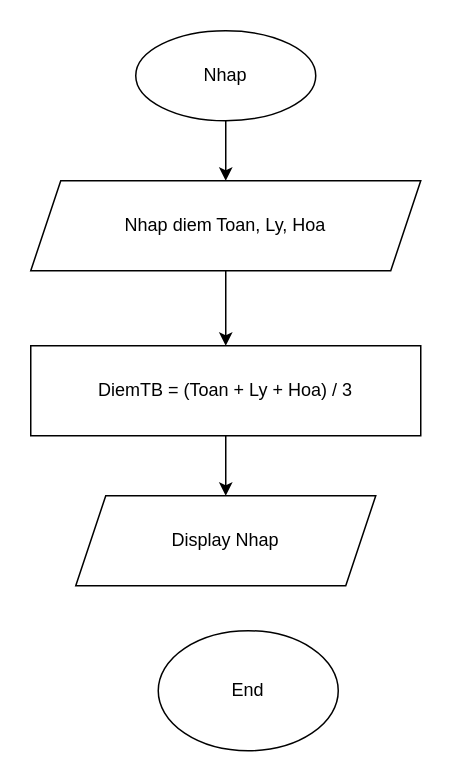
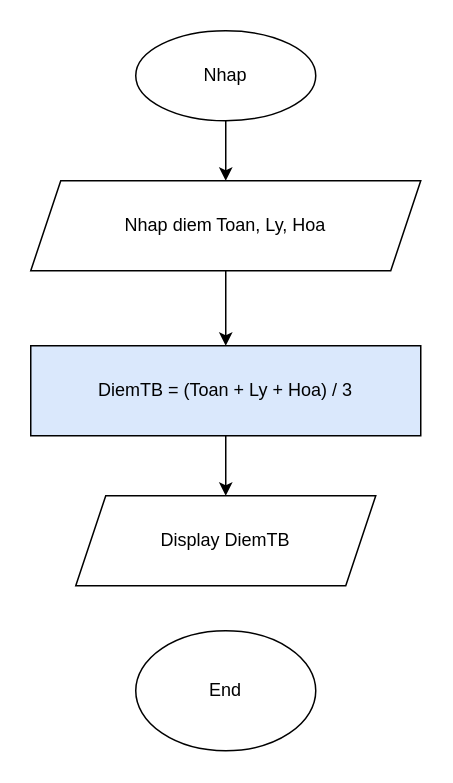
node "DiemTB = (Toan + Ly + Hoa) / 3": fillcolor #ffffff -> #dae8fc
node "Display Nhap": label "Display Nhap" -> "Display DiemTB"
node "End": moved (248, 691) -> (226, 691)
